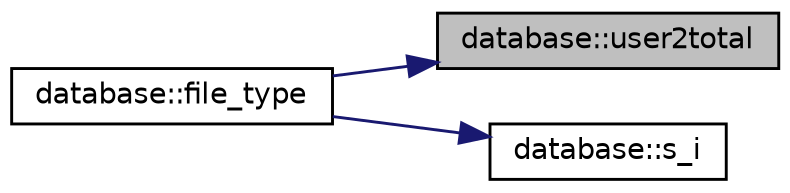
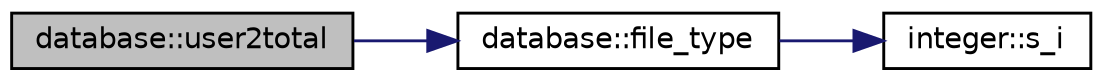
edge "database::file_type" -> "database::user2total": reversed
node "database::s_i": label "database::s_i" -> "integer::s_i"
